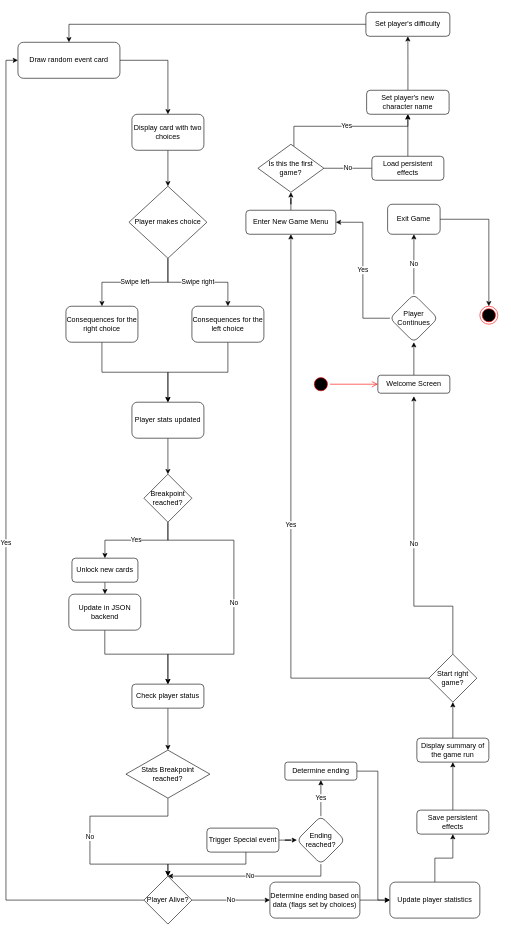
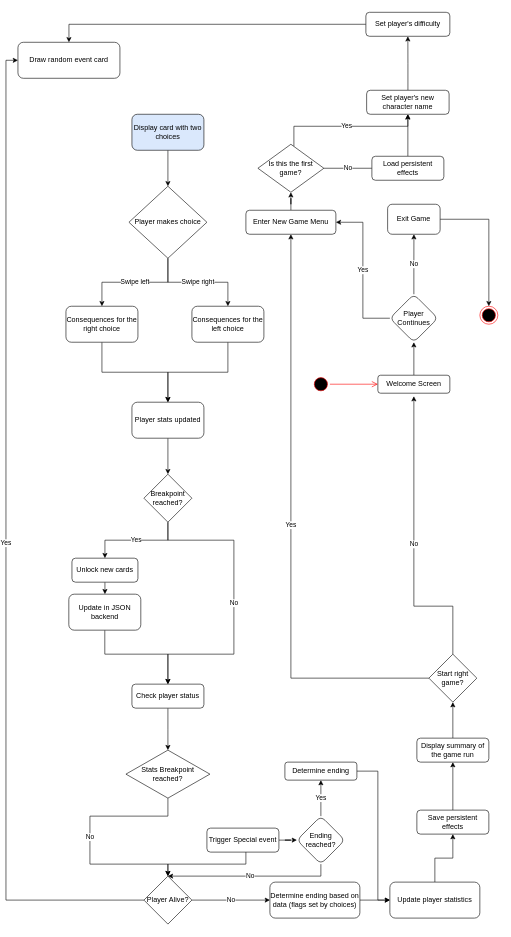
edge "Draw random event card" -> "Display card with two choices": removed
node "Display card with two choices": fillcolor #ffffff -> #dae8fc
